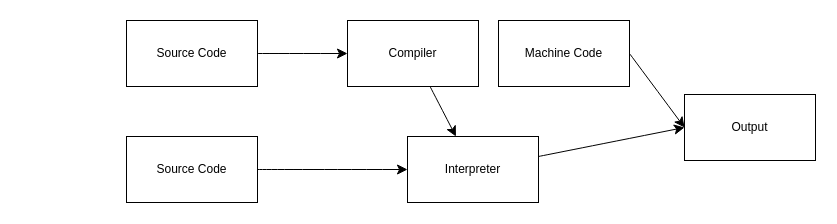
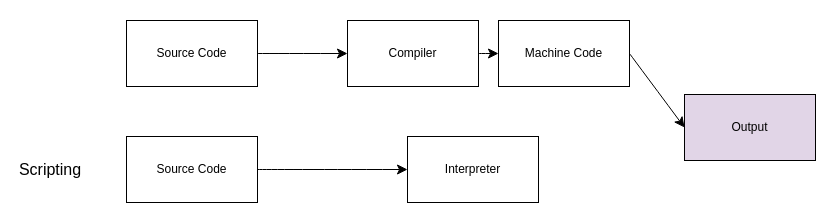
edge "Compiler" -> "Interpreter": now "Compiler" -> "Machine Code"
node "Output": fillcolor #ffffff -> #e1d5e7
edge "Interpreter" -> "Output": removed
node "Scripting": added
